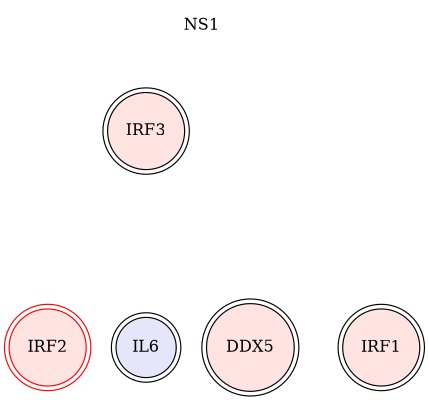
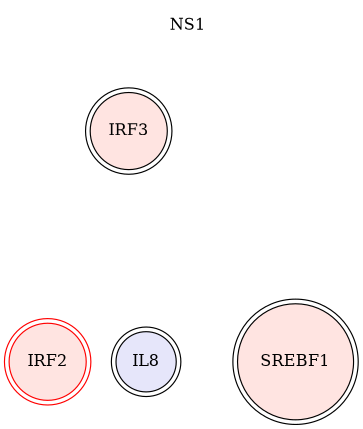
node "IL6": label "IL6" -> "IL8"
node "DDX5": removed
node "IRF1": label "IRF1" -> "SREBF1"
